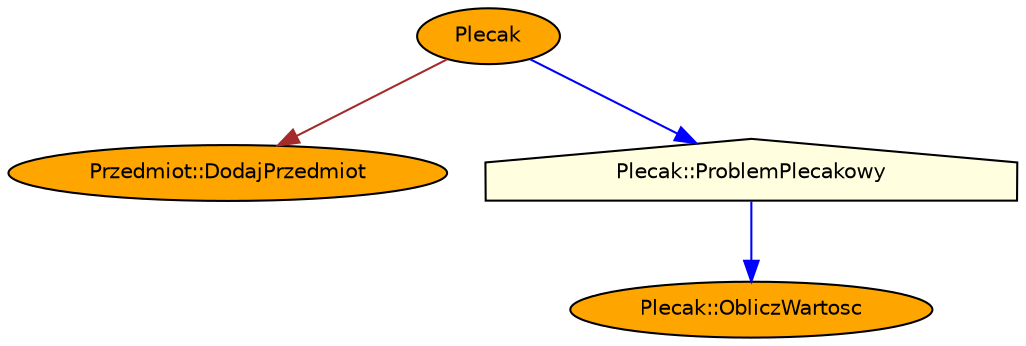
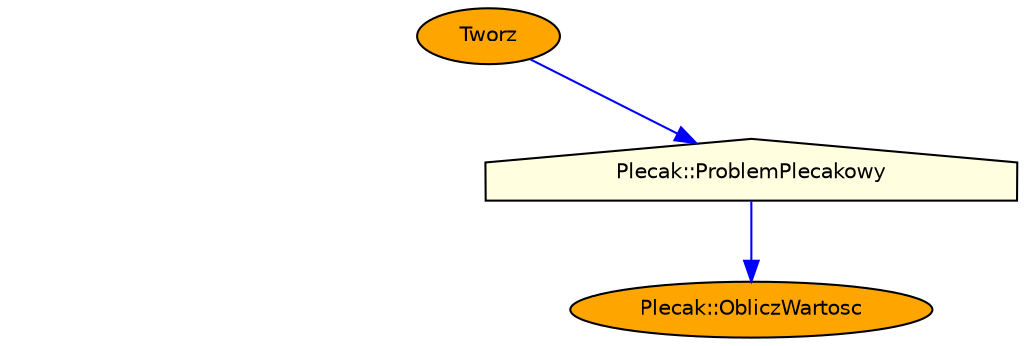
node "Plecak": label "Plecak" -> "Tworz"
node "Przedmiot::DodajPrzedmiot": removed
